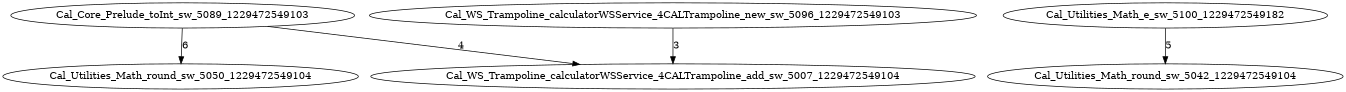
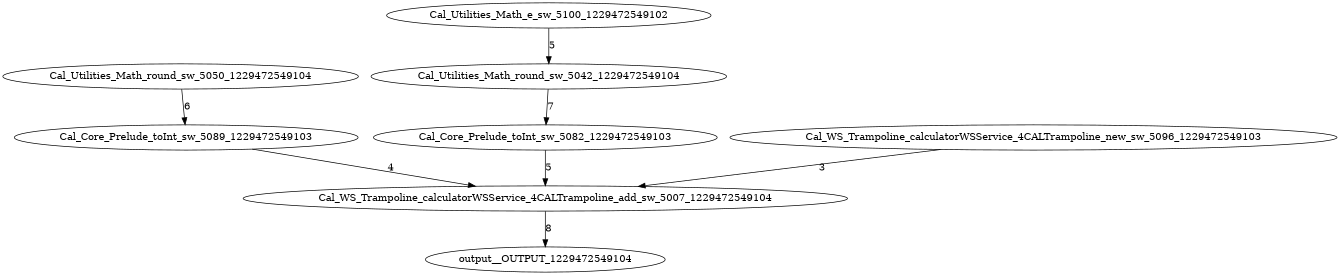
node "Cal_Utilities_Math_e_sw_5100_1229472549182": label "Cal_Utilities_Math_e_sw_5100_1229472549182" -> "Cal_Utilities_Math_e_sw_5100_1229472549102"
edge "Cal_Core_Prelude_toInt_sw_5089_1229472549103" -> "Cal_Utilities_Math_round_sw_5050_1229472549104": reversed
node "Cal_Core_Prelude_toInt_sw_5082_1229472549103": added
node "output__OUTPUT_1229472549104": added
